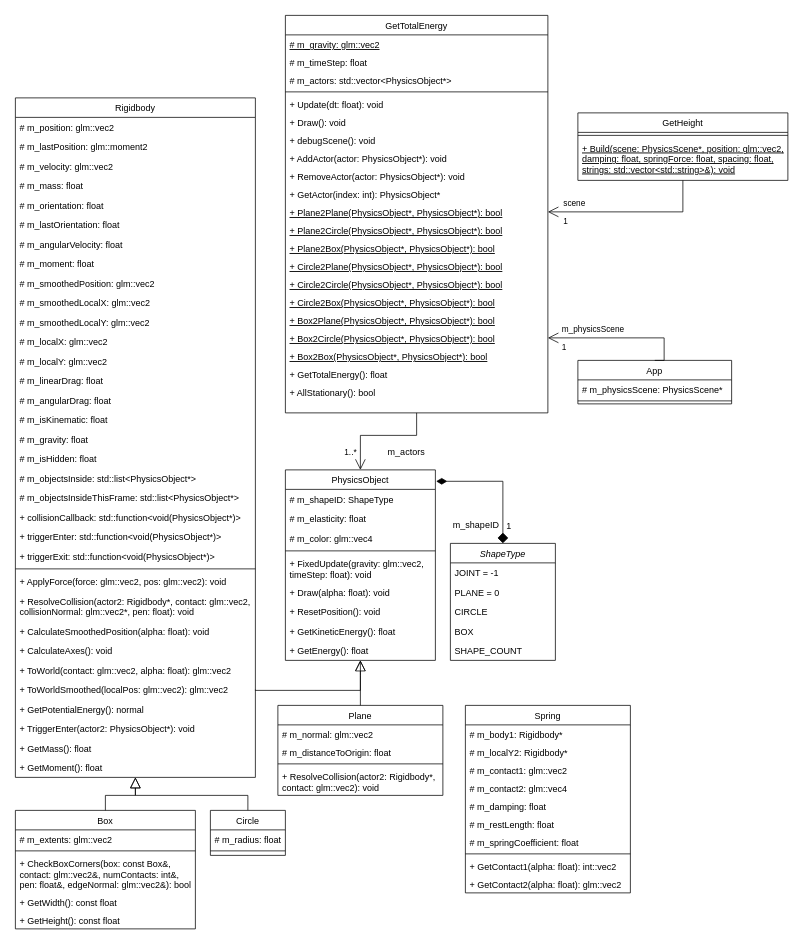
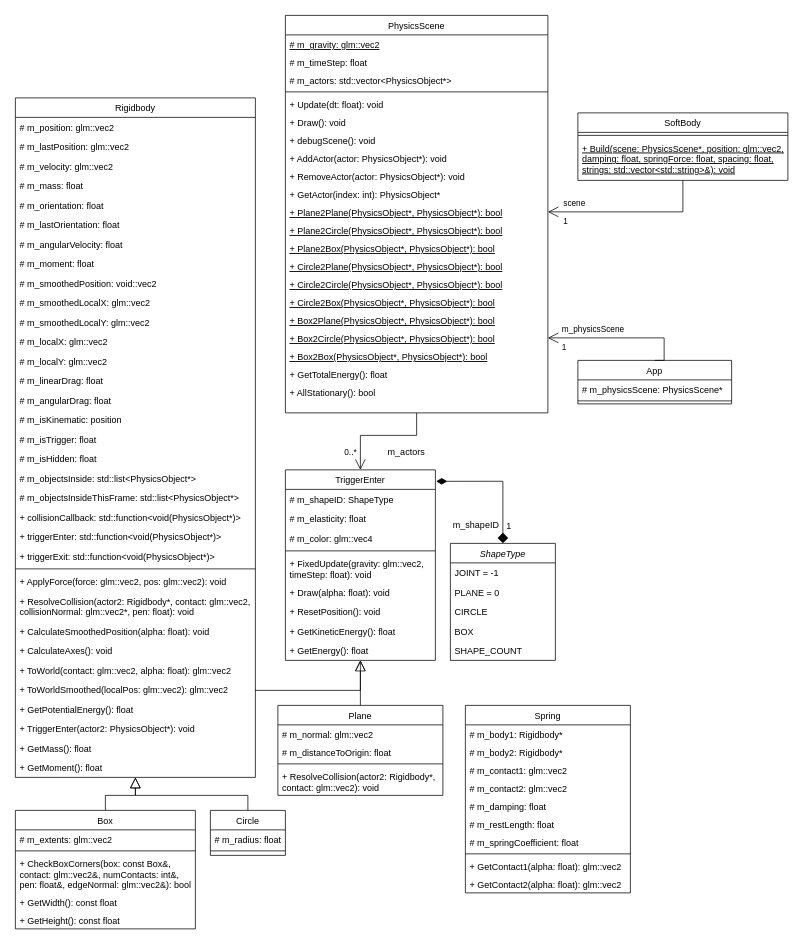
node "GetTotalEnergy": label "GetTotalEnergy" -> "PhysicsScene"
node "GetHeight": label "GetHeight" -> "SoftBody"
node "# m_lastPosition: glm::moment2": label "# m_lastPosition: glm::moment2" -> "# m_lastPosition: glm::vec2"
node "# m_smoothedPosition: glm::vec2": label "# m_smoothedPosition: glm::vec2" -> "# m_smoothedPosition: void::vec2"
node "# m_isKinematic: float": label "# m_isKinematic: float" -> "# m_isKinematic: position"
node "# m_gravity: float": label "# m_gravity: float" -> "# m_isTrigger: float"
node "1..*": label "1..*" -> "0..*"
node "PhysicsObject": label "PhysicsObject" -> "TriggerEnter"
node "+ GetPotentialEnergy(): normal": label "+ GetPotentialEnergy(): normal" -> "+ GetPotentialEnergy(): float"
node "# m_localY2: Rigidbody*": label "# m_localY2: Rigidbody*" -> "# m_body2: Rigidbody*"
node "# m_contact2: glm::vec4": label "# m_contact2: glm::vec4" -> "# m_contact2: glm::vec2"
node "+ GetContact1(alpha: float): int::vec2": label "+ GetContact1(alpha: float): int::vec2" -> "+ GetContact1(alpha: float): glm::vec2"
